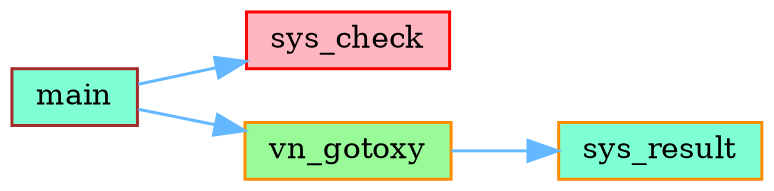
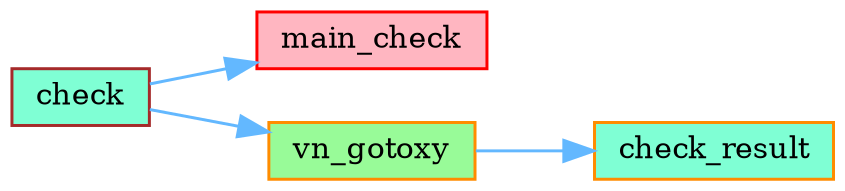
node "sys_check": label "sys_check" -> "main_check"
node "main": label "main" -> "check"
node "sys_result": label "sys_result" -> "check_result"
